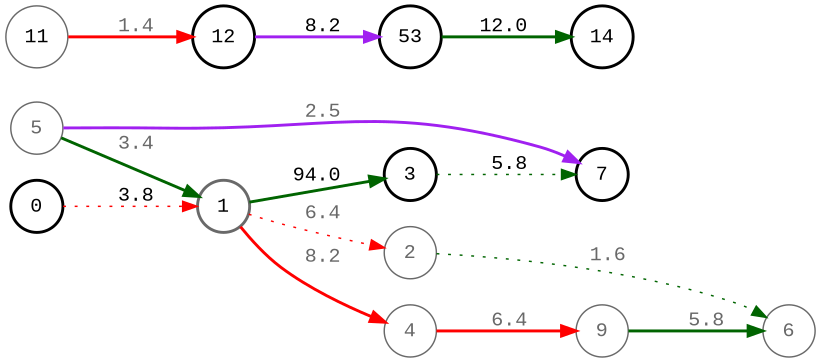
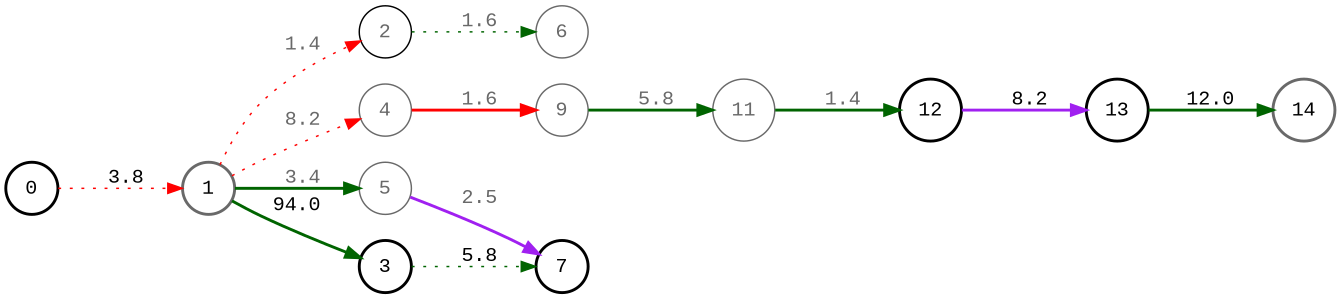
node "11": fontcolor black -> dimgray
edge "11" -> "12": color red -> darkgreen
node "53": label "53" -> "13"
node "14": color black -> dimgray
edge "5" -> "1": reversed
edge "1" -> "2": label "  6.4 " -> "  1.4 "
node "2": color dimgray -> black
edge "1" -> "4": style bold -> dotted
edge "4" -> "9": label "  6.4 " -> "  1.6 "
edge "9" -> "6": now "9" -> "11"
